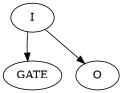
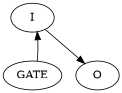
edge "I" -> "GATE": reversed
